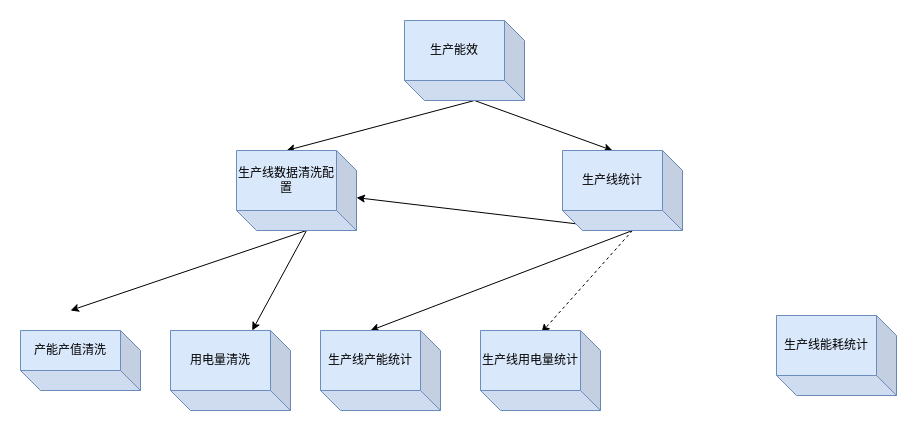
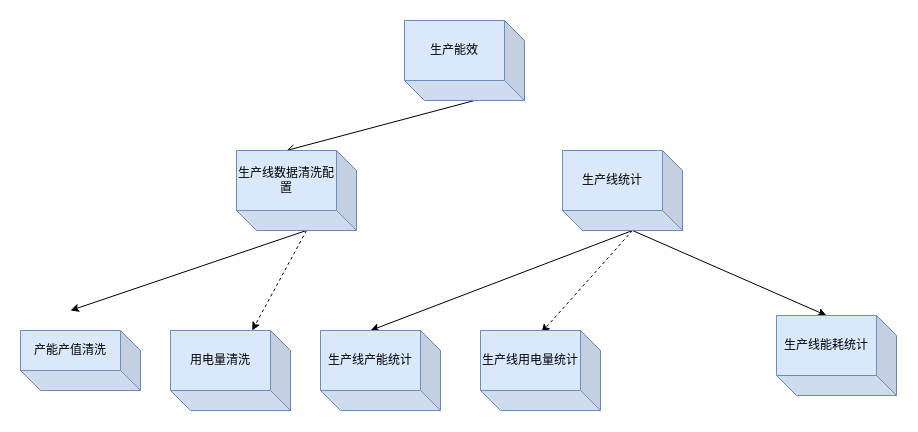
edge "生产能效" -> "生产线统计": removed
edge "生产能效" -> "生产线数据清洗配置": arrowhead classic -> open
edge "生产线统计" -> "生产线数据清洗配置": now "生产线统计" -> "生产线能耗统计"
edge "生产线数据清洗配置" -> "用电量清洗": style solid -> dashed
